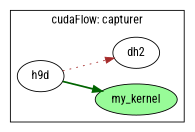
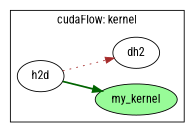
cluster "cudaFlow: capturer": label "cudaFlow: capturer" -> "cudaFlow: kernel"
node "h9d": label "h9d" -> "h2d"
